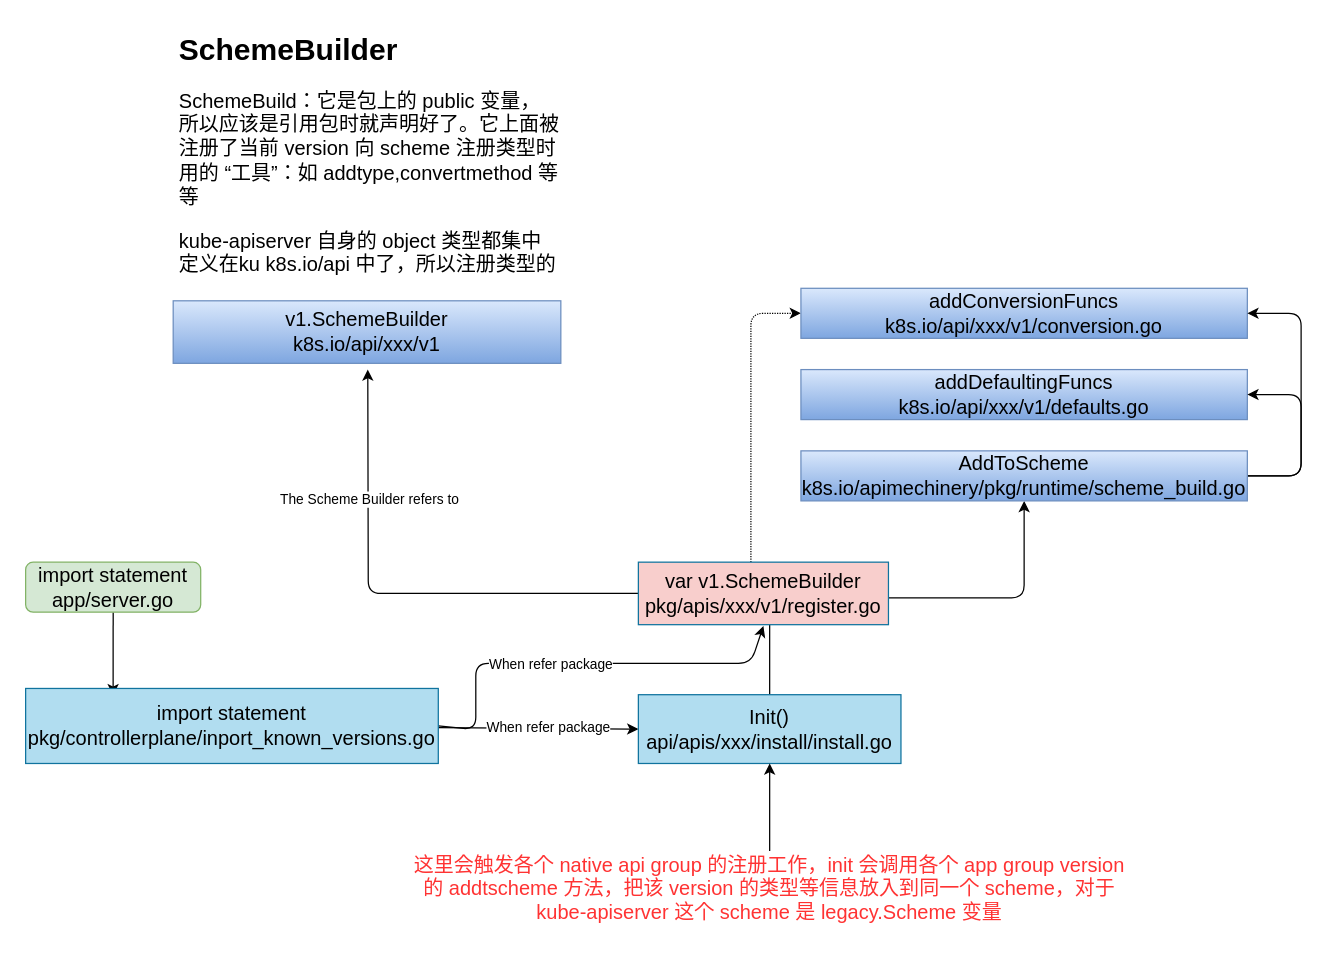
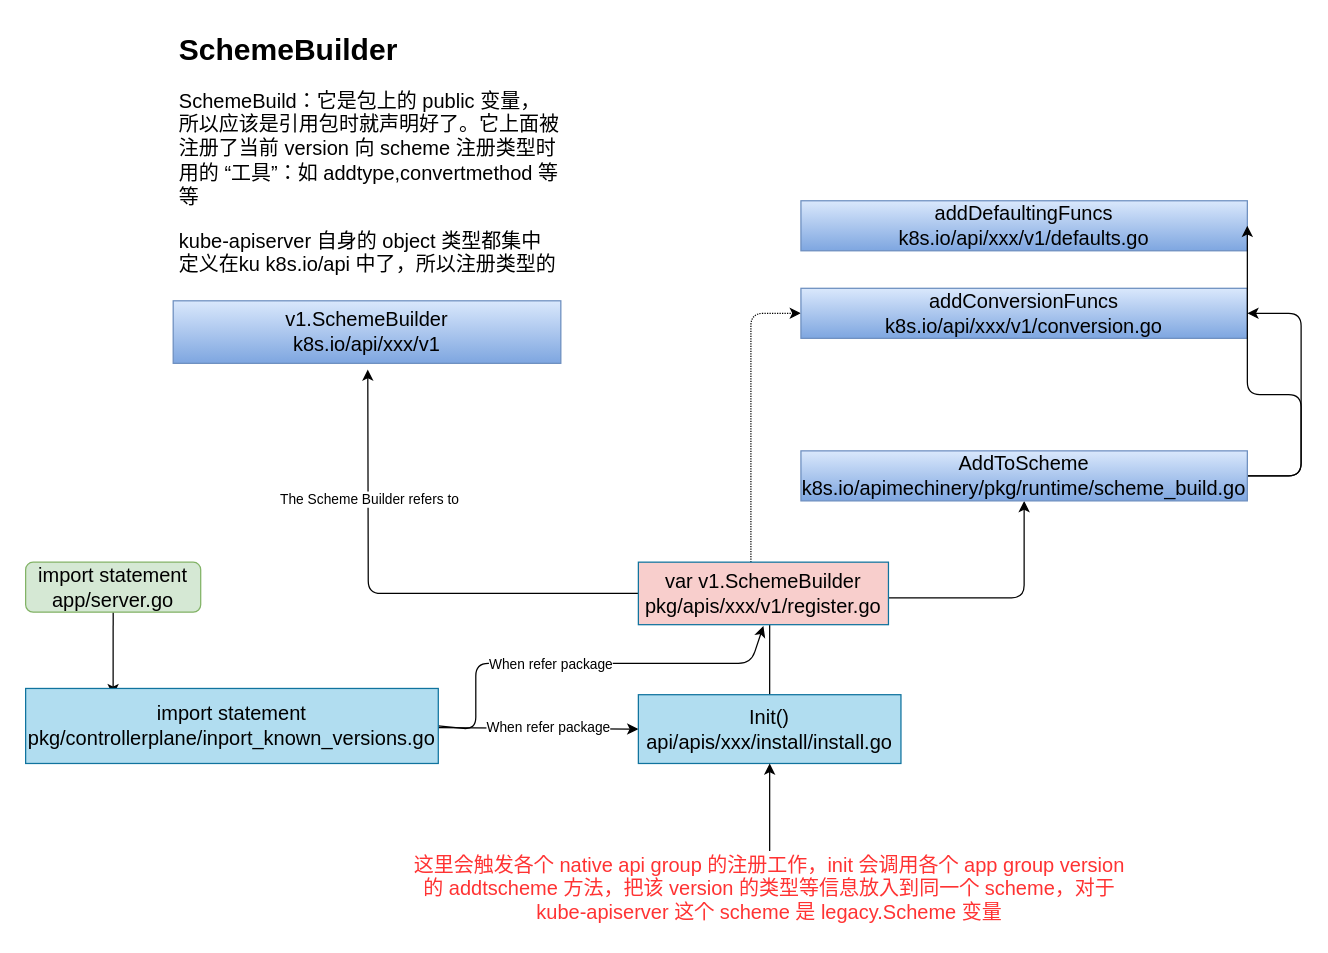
node "addDefaultingFuncs k8s.io/api/xxx/v1/defaults.go": moved (1024, 394) -> (1024, 226)
